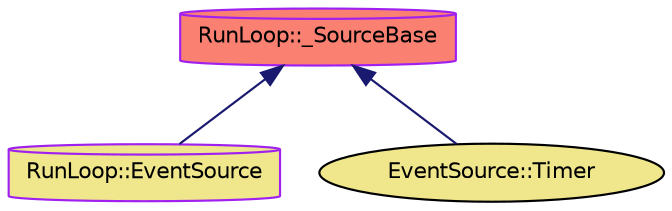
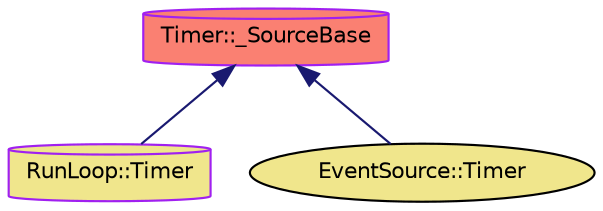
node "RunLoop::_SourceBase": label "RunLoop::_SourceBase" -> "Timer::_SourceBase"
node "RunLoop::EventSource": label "RunLoop::EventSource" -> "RunLoop::Timer"
